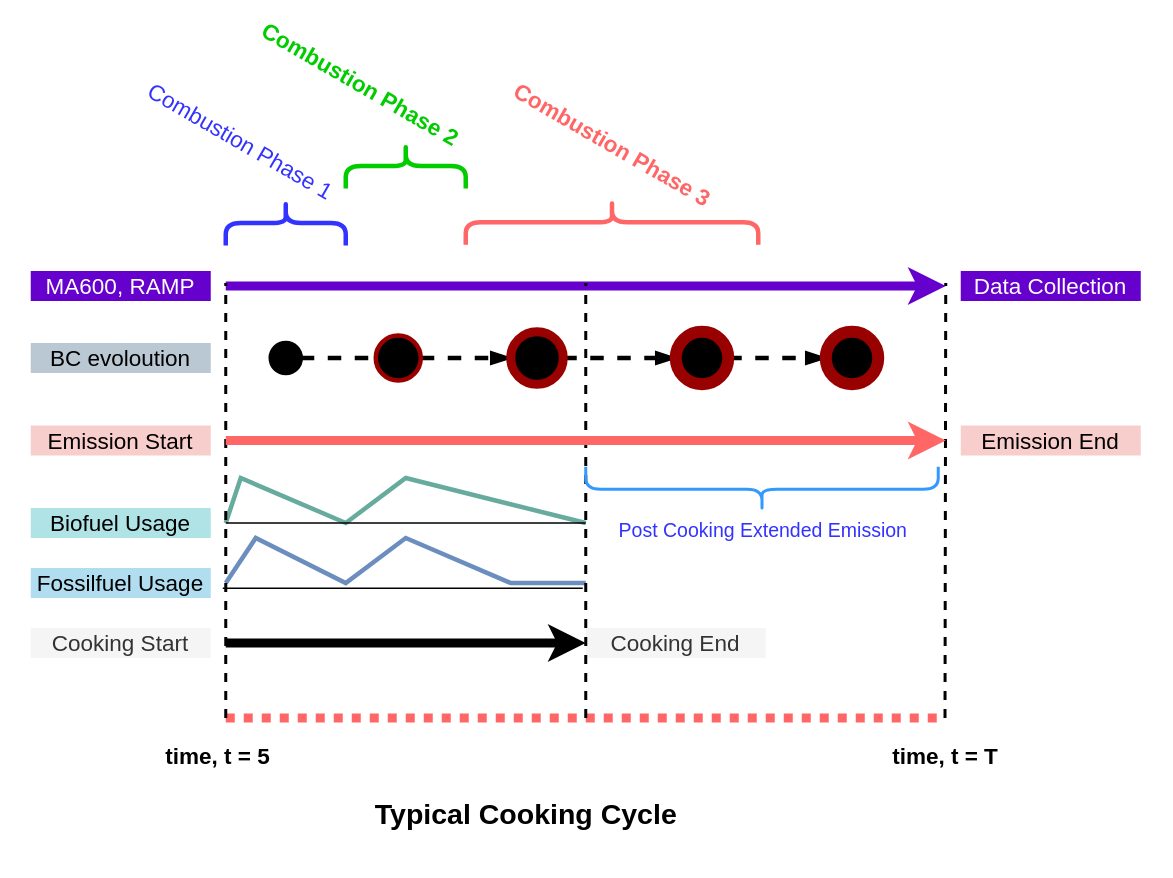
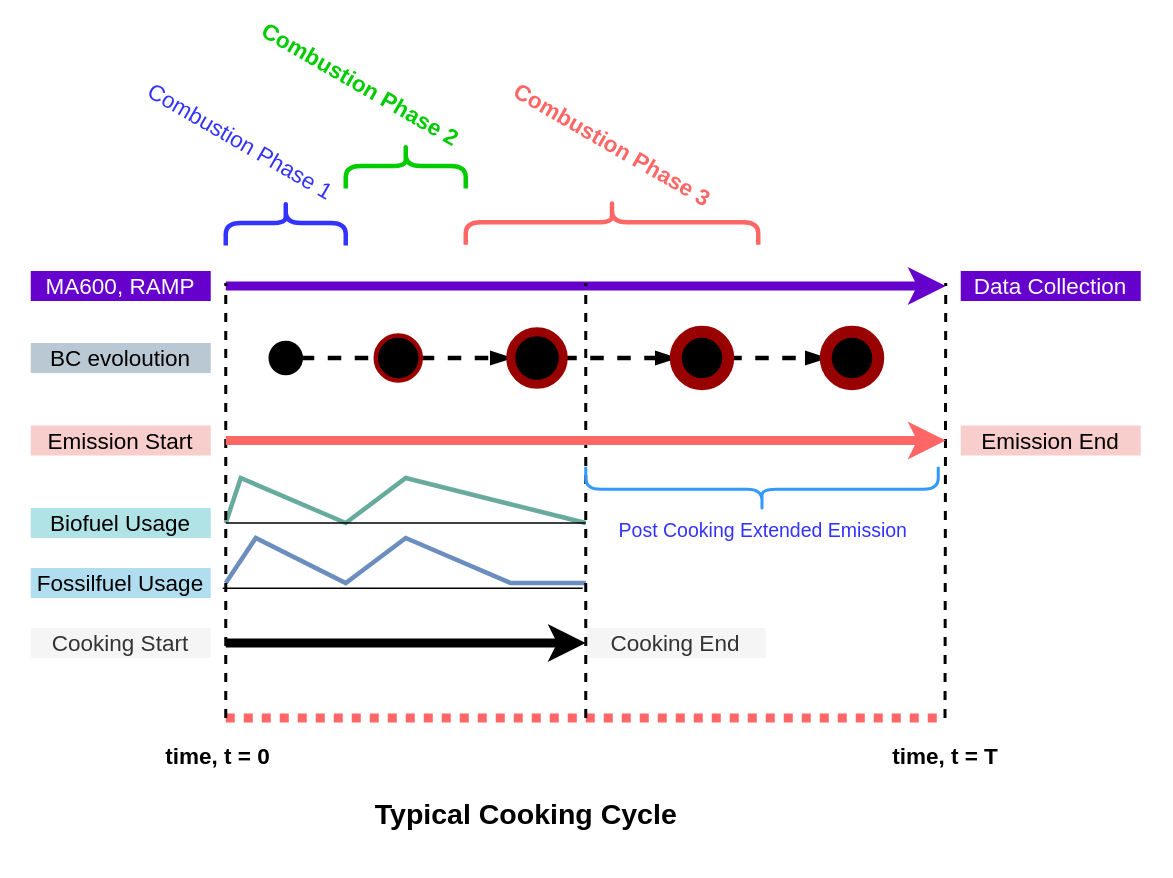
node "time, t = 5": label "time, t = 5" -> "time, t = 0"
